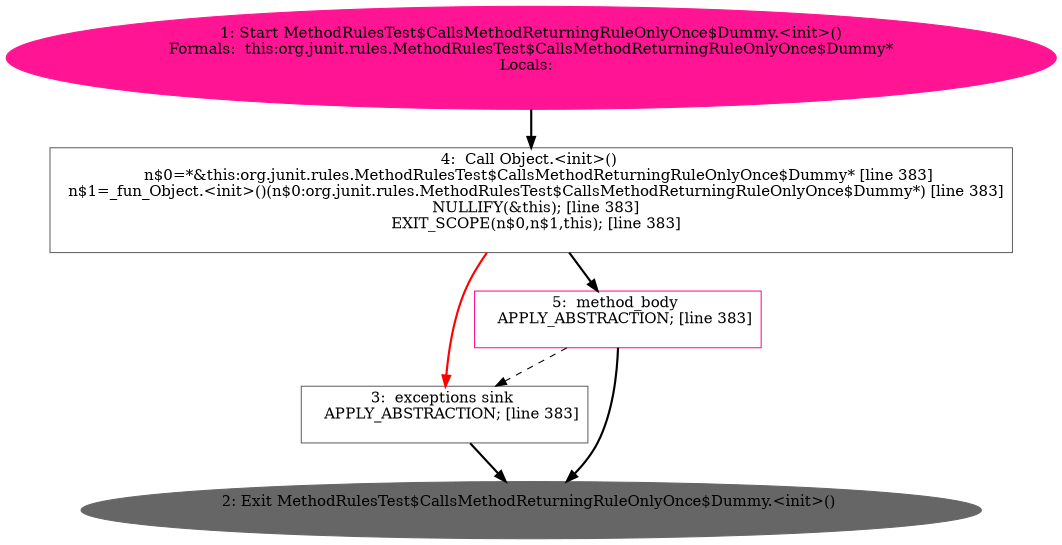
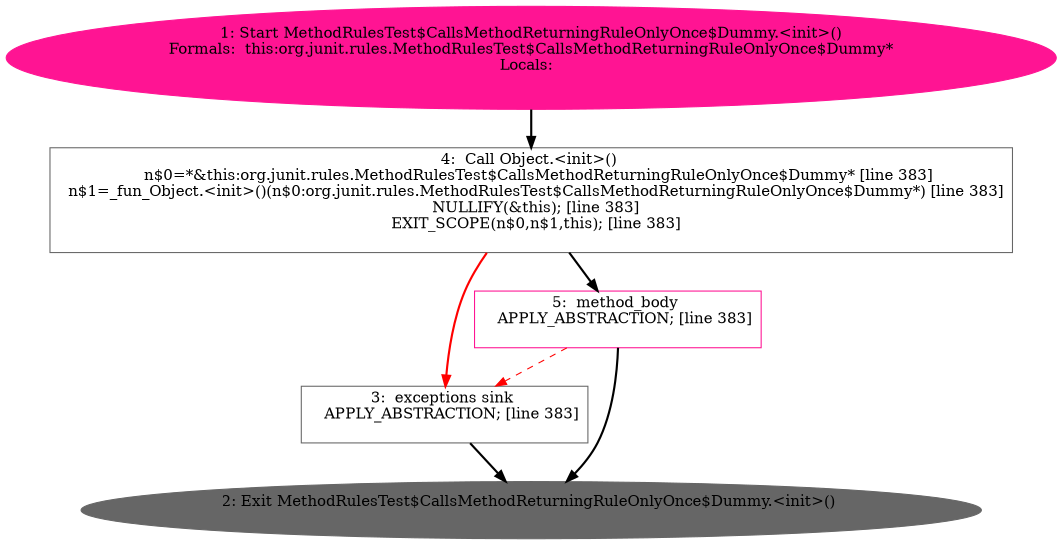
edge "5:  method_body APPLY_ABSTRACTION; [line 383]" -> "3:  exceptions sink APPLY_ABSTRACTION; [line 383]": color black -> red
